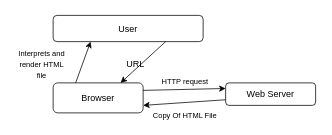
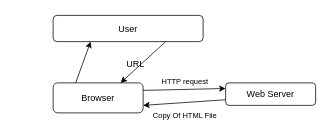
node "Interprets and render HTML file": removed
